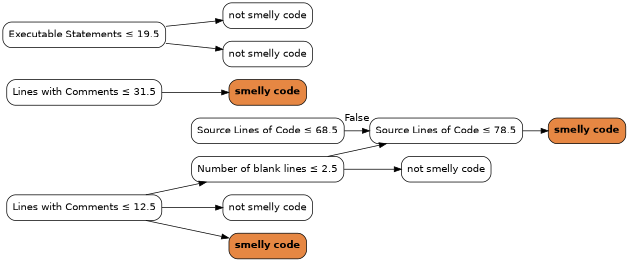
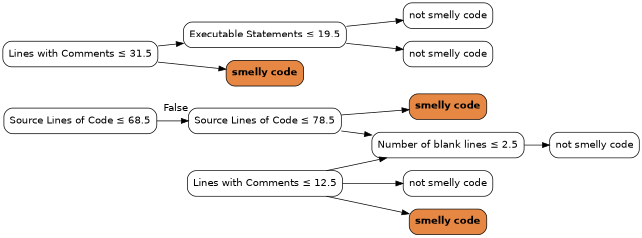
edge "Lines with Comments ≤ 31.5" -> "Executable Statements ≤ 19.5": added
edge "Number of blank lines ≤ 2.5" -> "Source Lines of Code ≤ 78.5": reversed
